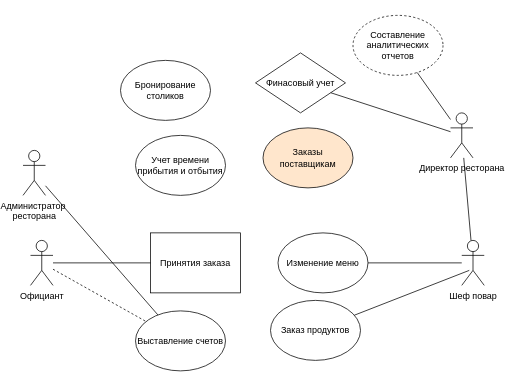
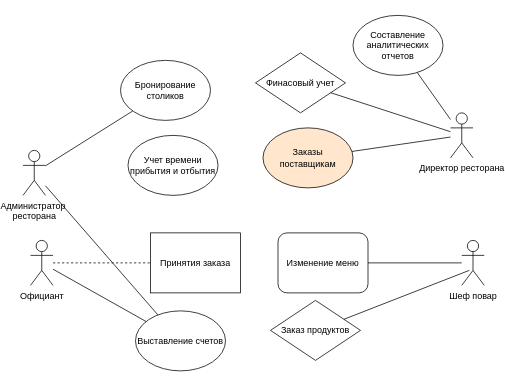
node "Составление аналитических отчетов": style dashed -> solid
edge "Бронирование столиков" -- "Администратор ресторана": added
node "Учет времени прибытия и отбытия": moved (180, 165) -> (173, 165)
edge "Директор ресторана" -- "Шеф повар": now "Директор ресторана" -- "Заказы поставщикам"
edge "Официант" -- "Принятия заказа": style solid -> dashed
node "Изменение меню": shape ellipse -> rounded rectangle
edge "Официант" -- "Выставление счетов": style dashed -> solid
node "Заказ продуктов": shape ellipse -> diamond
